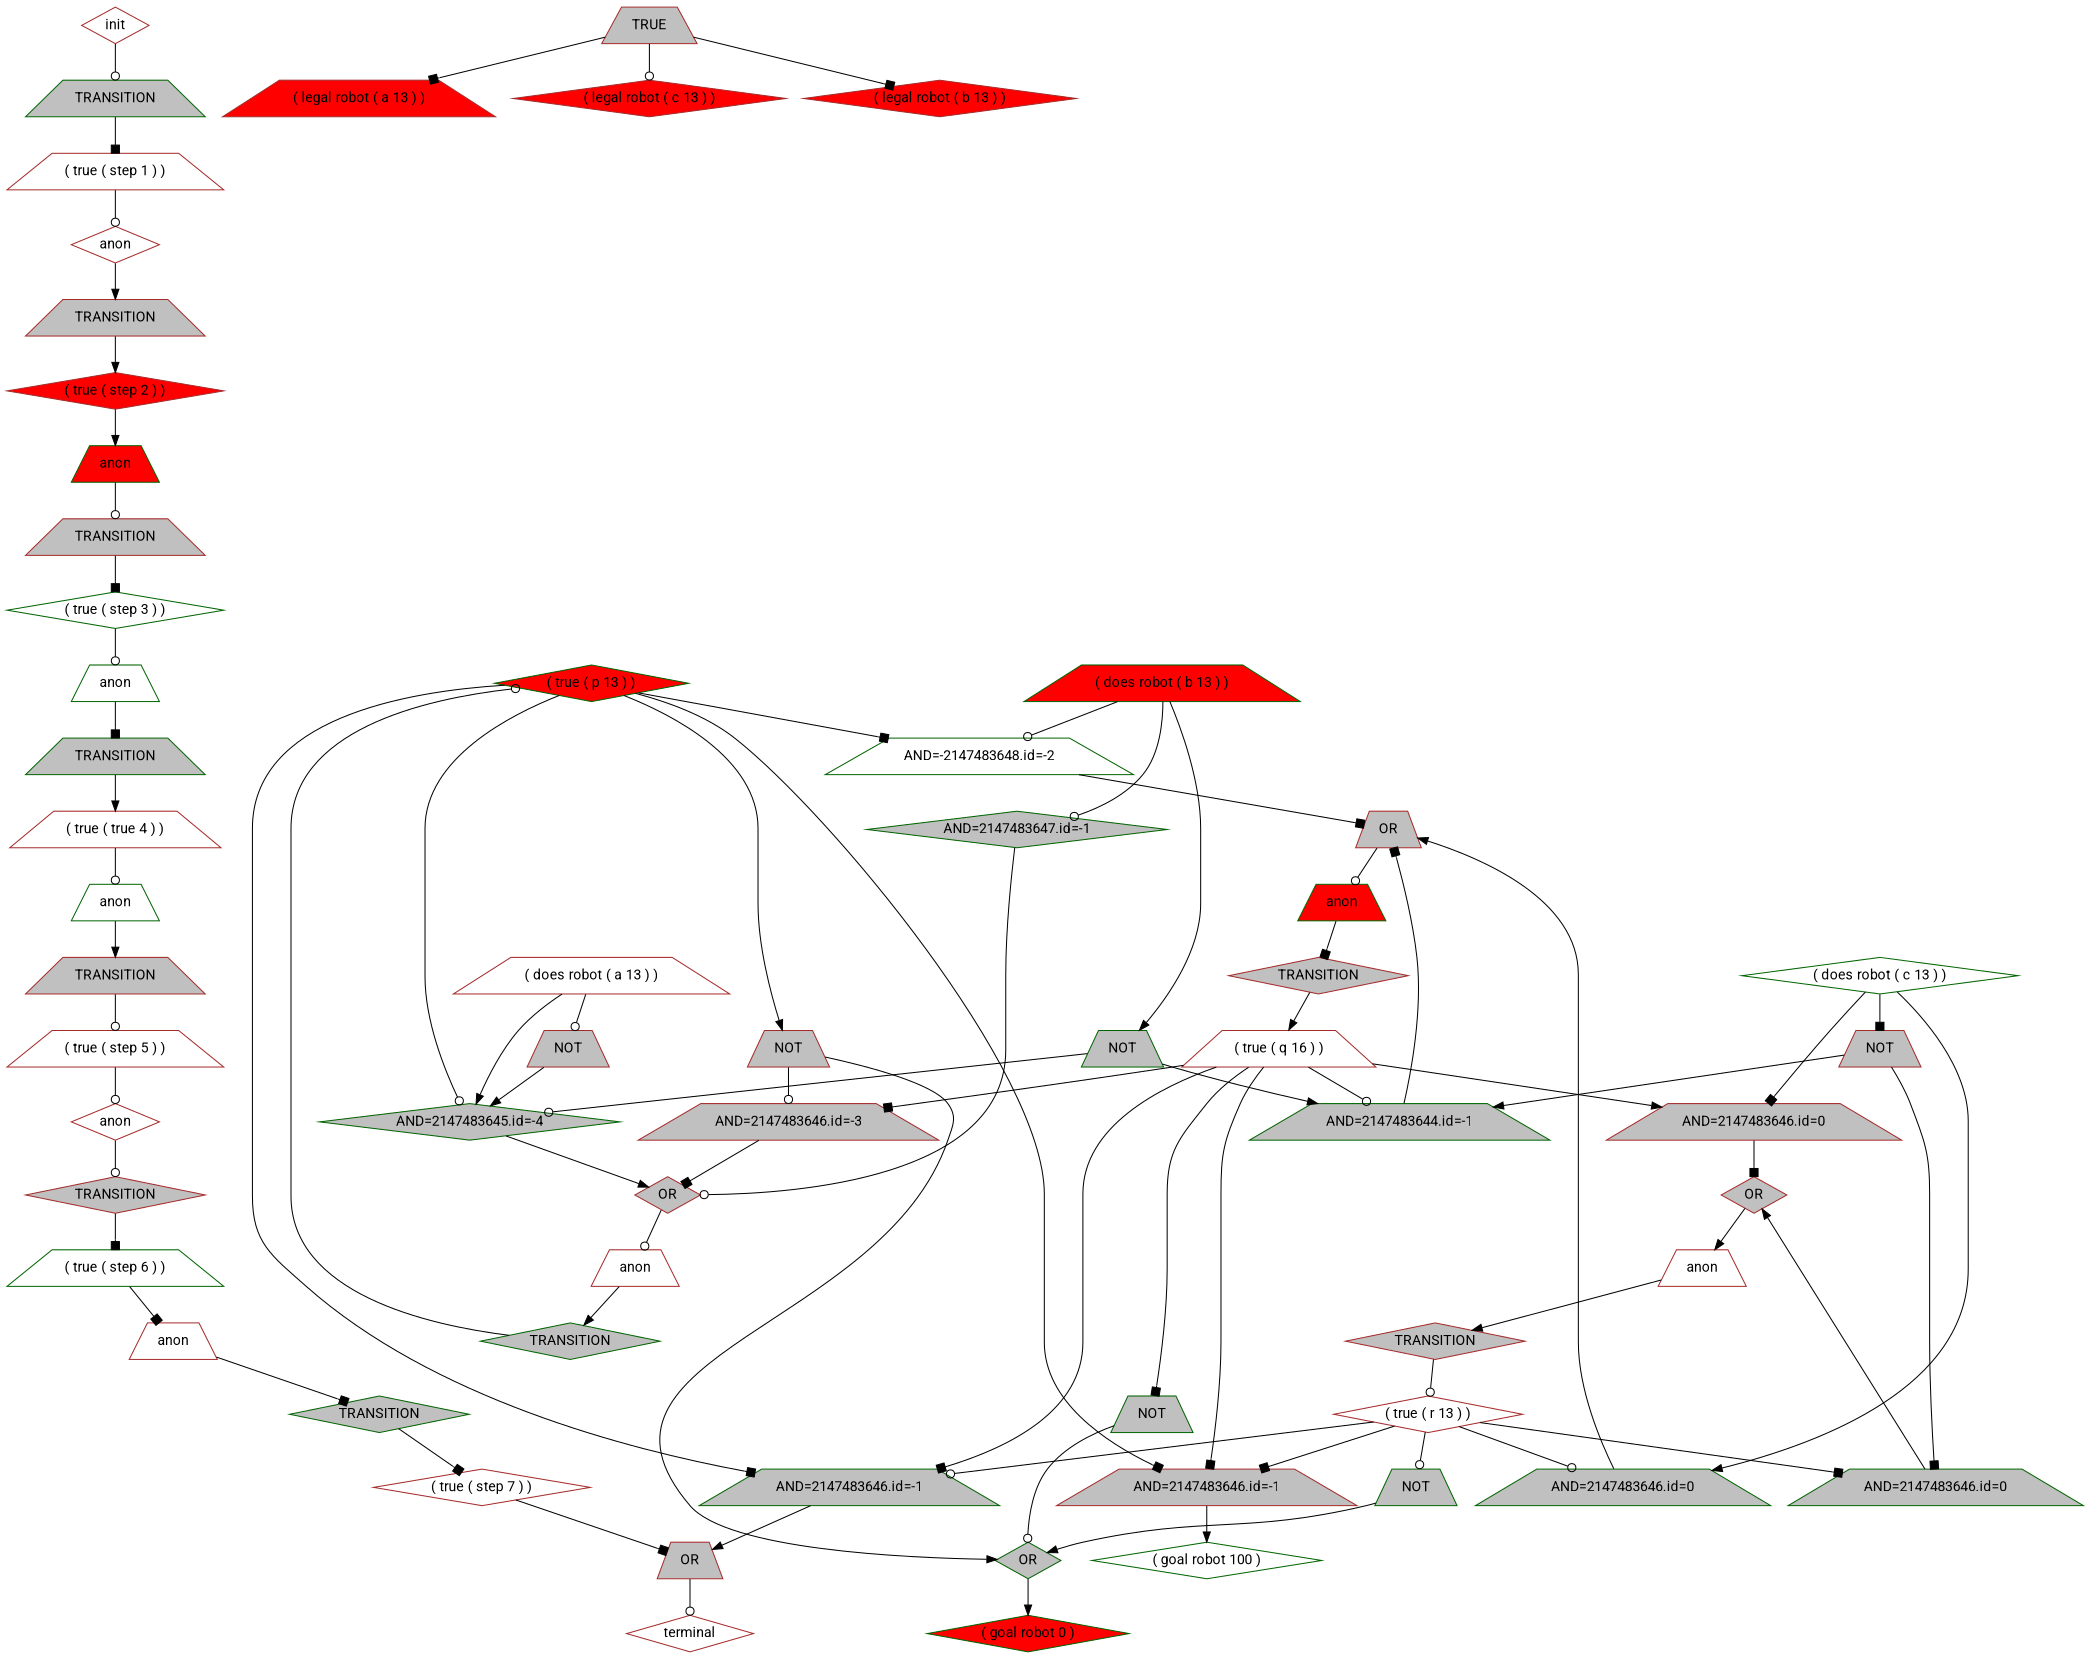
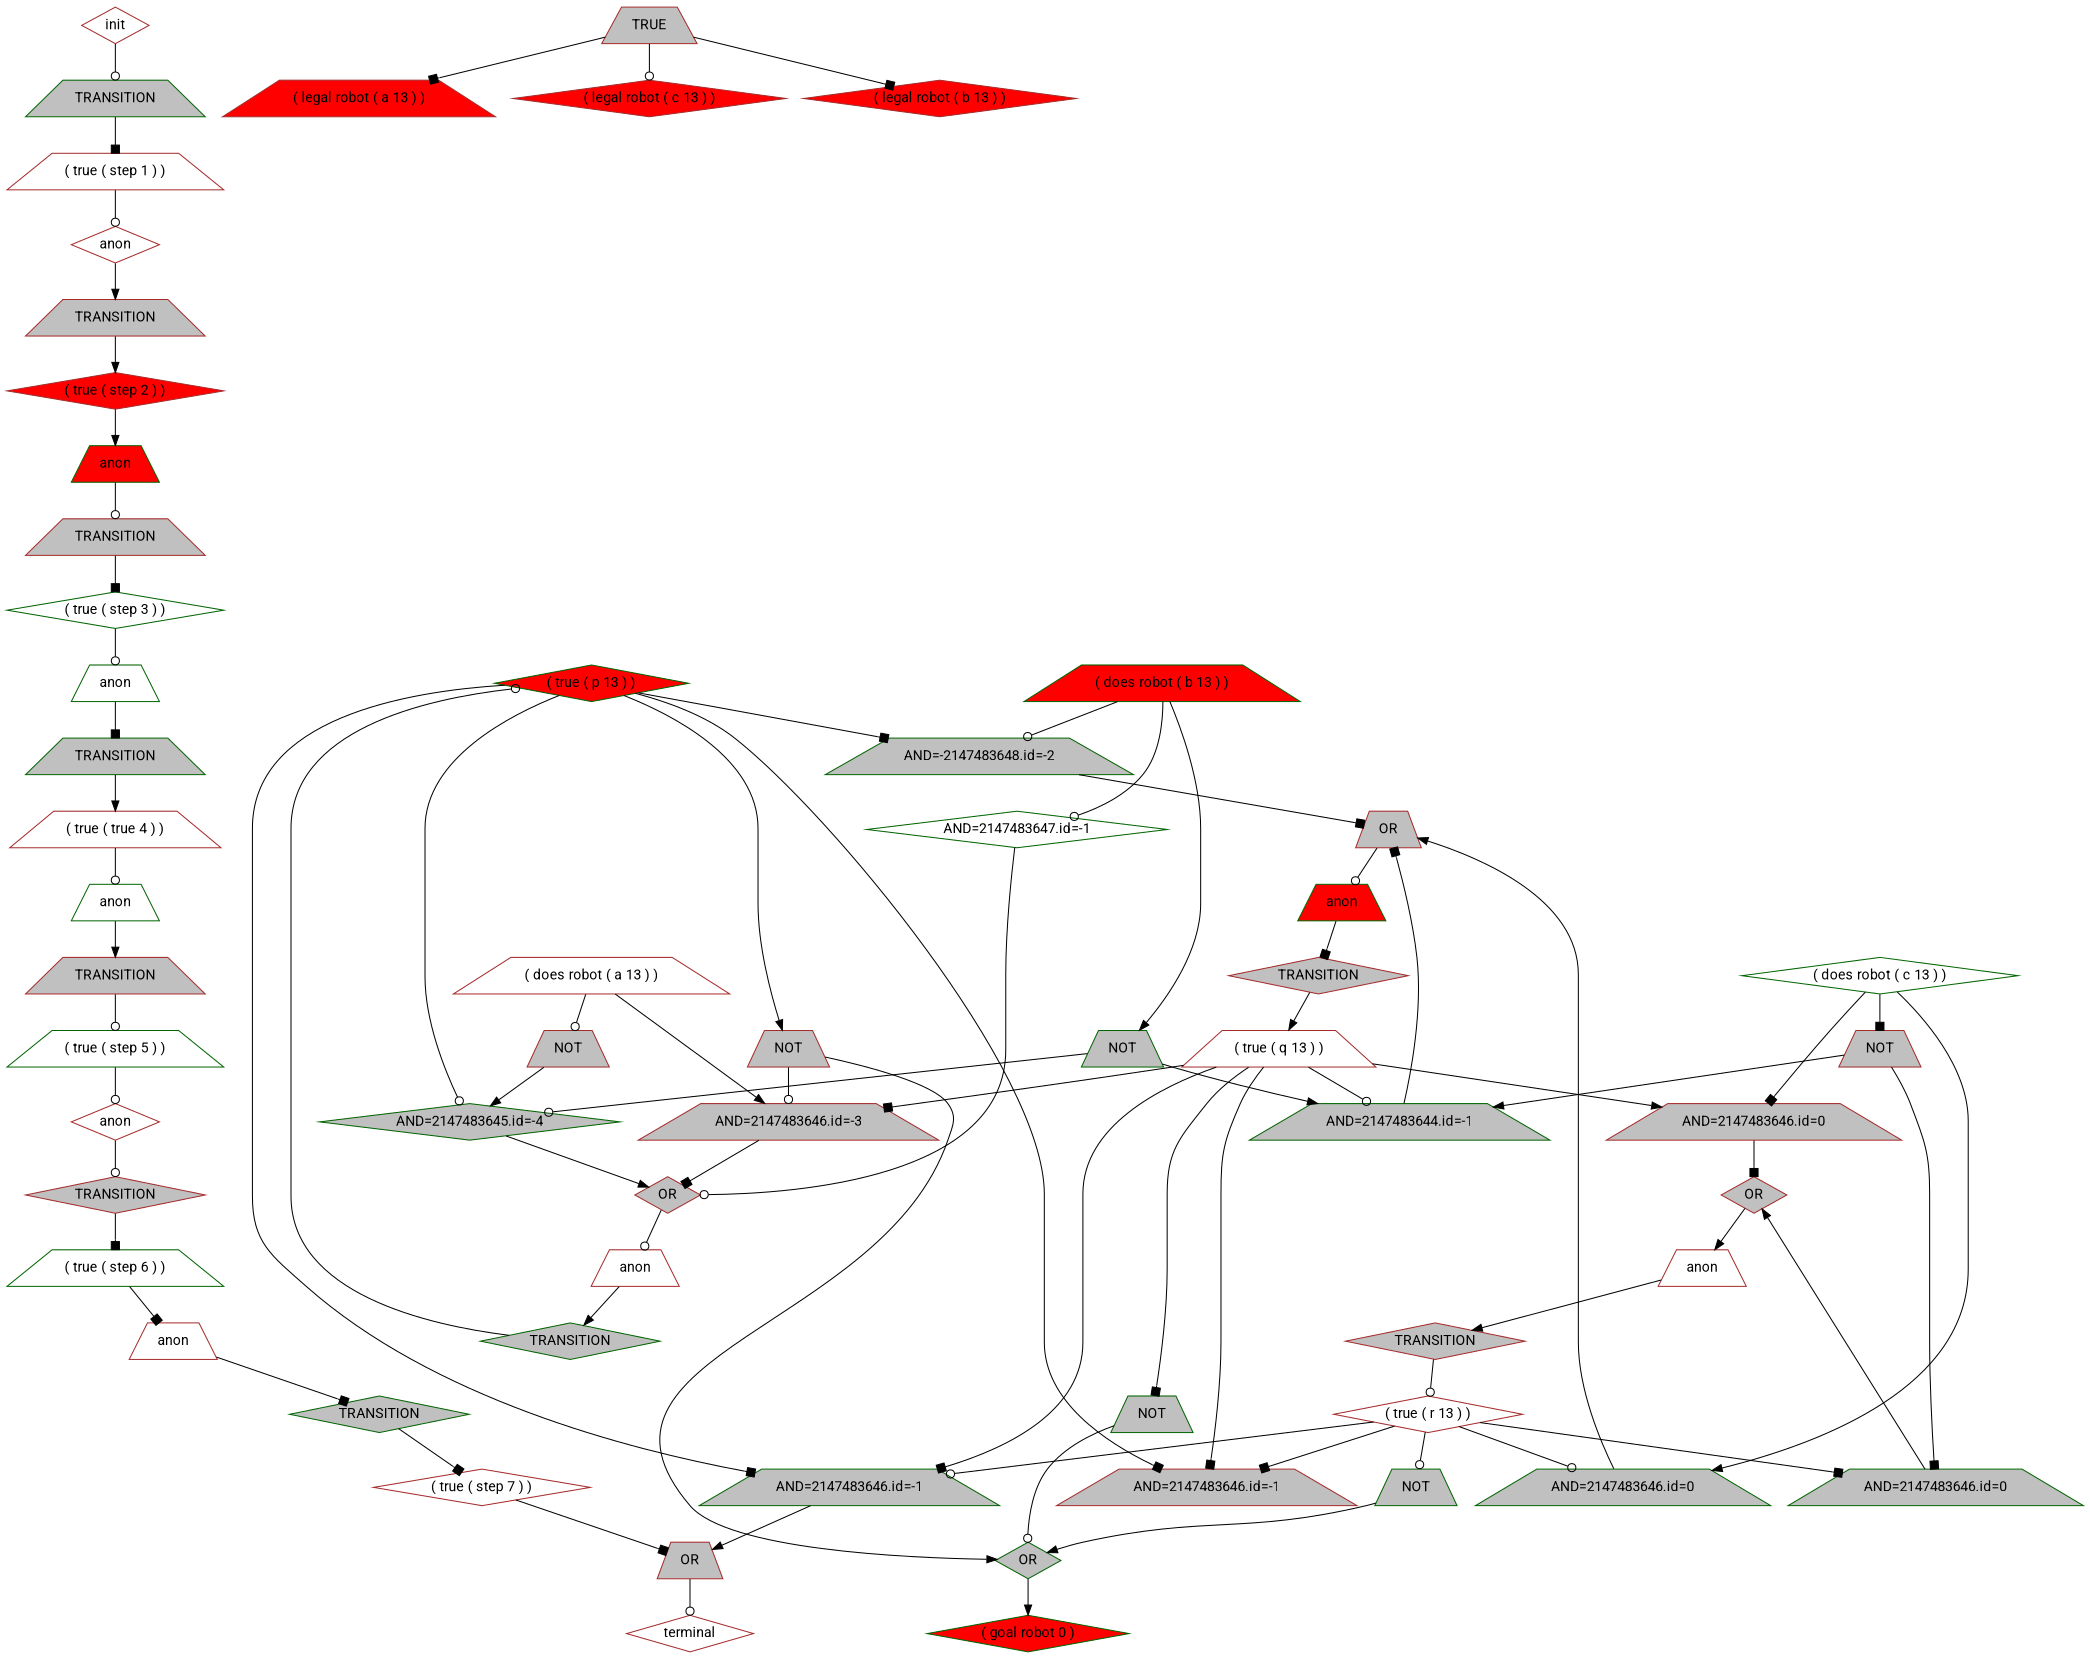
node "AND=-2147483648.id=-2": fillcolor white -> grey
node "AND=2147483647.id=-1": fillcolor grey -> white
edge "( does robot ( a 13 ) )" -> "AND=2147483645.id=-4": now "( does robot ( a 13 ) )" -> "AND=2147483646.id=-3"
node "( true ( step 5 ) )": color brown -> darkgreen
node "( true ( q 16 ) )": label "( true ( q 16 ) )" -> "( true ( q 13 ) )"
node "( goal robot 100 )": removed
